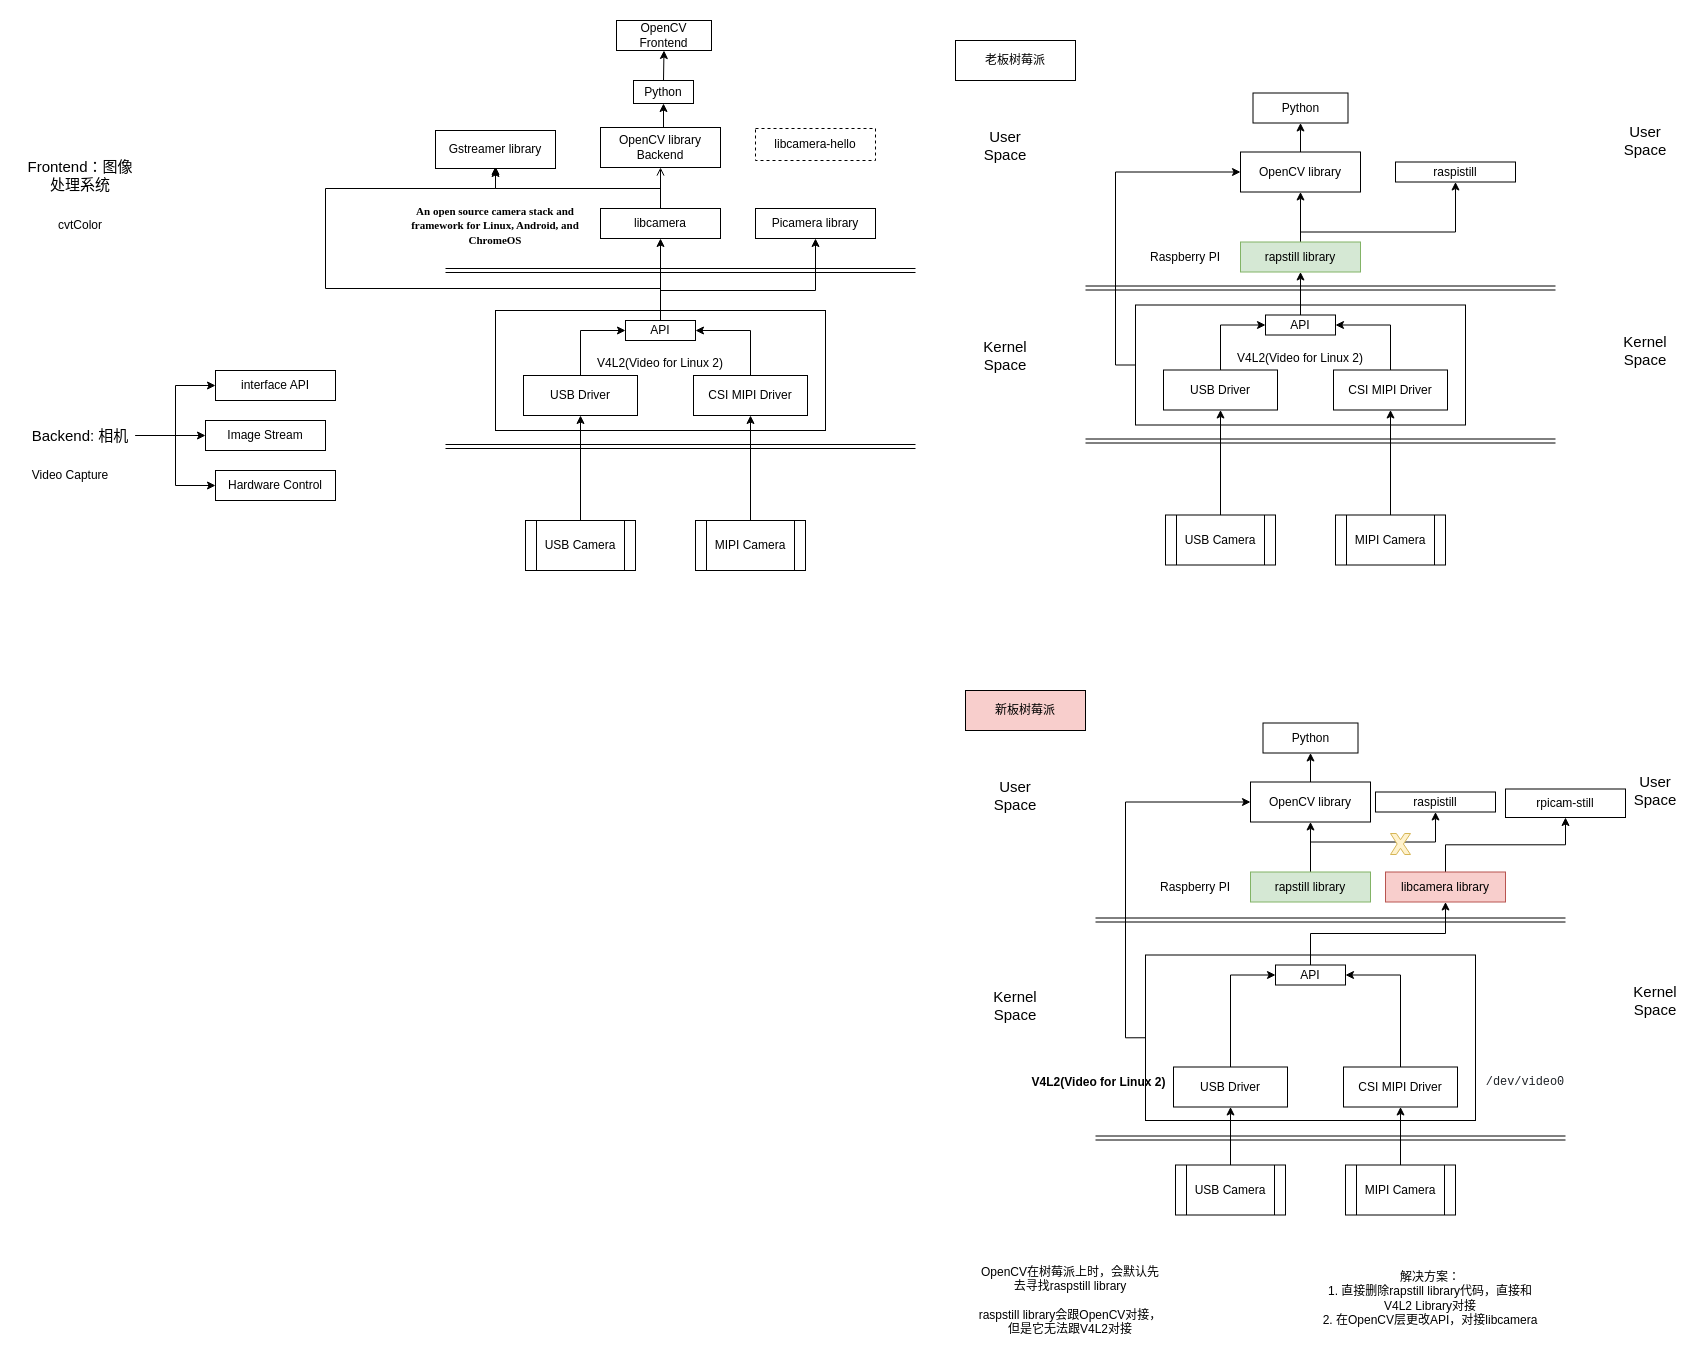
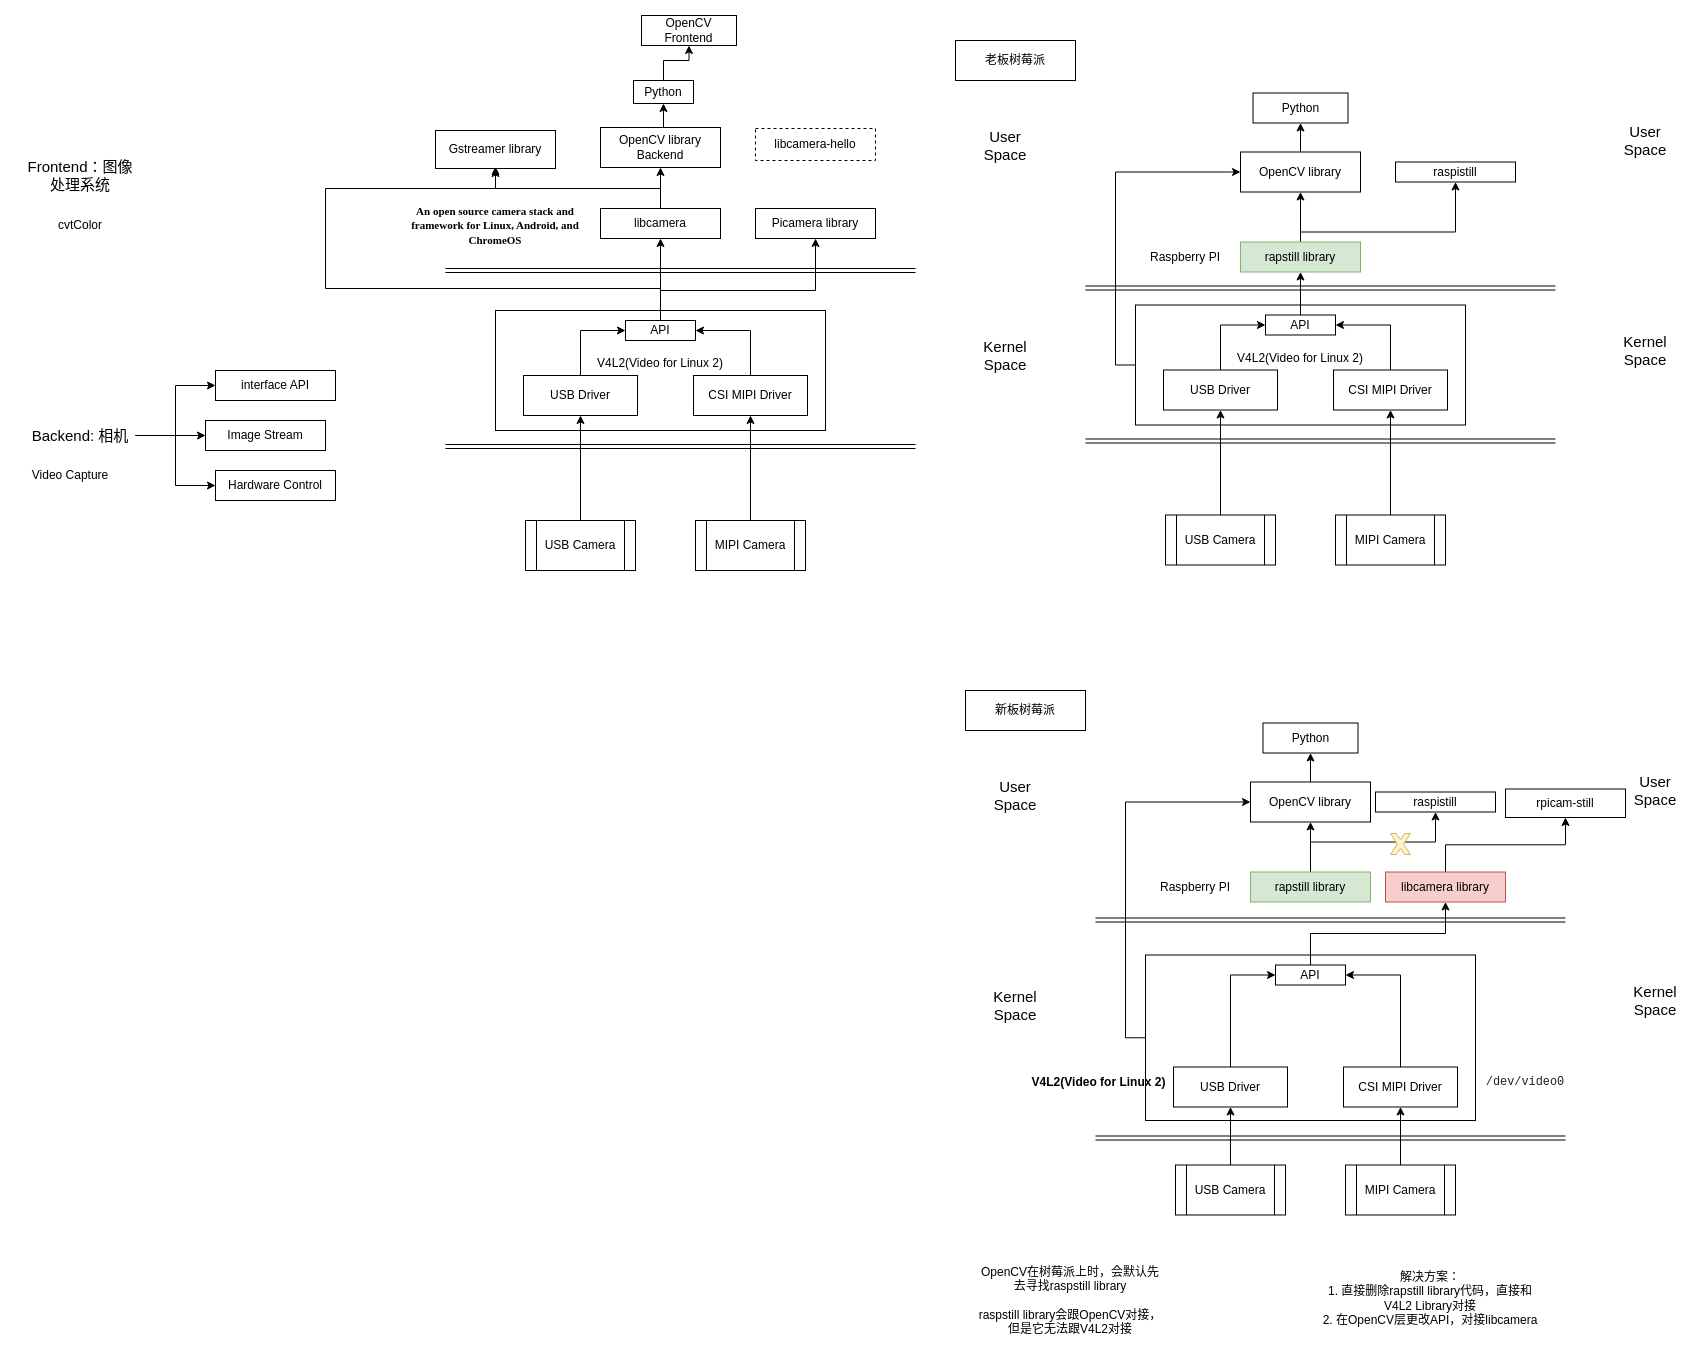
node "OpenCV Frontend": moved (664, 36) -> (689, 31)
edge "libcamera" -> "OpenCV library Backend": arrowhead open -> classic
node "新板树莓派": fillcolor #f8cecc -> #ffffff
